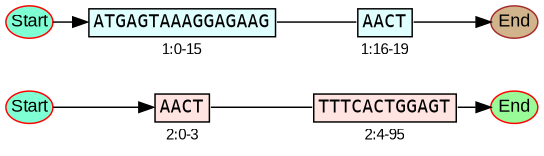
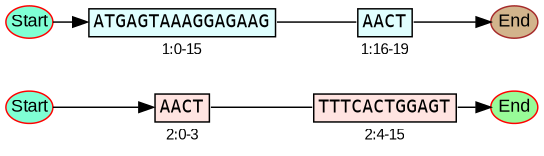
node "TTTCACTGGAGT": text "2:4-95" -> "2:4-15"
